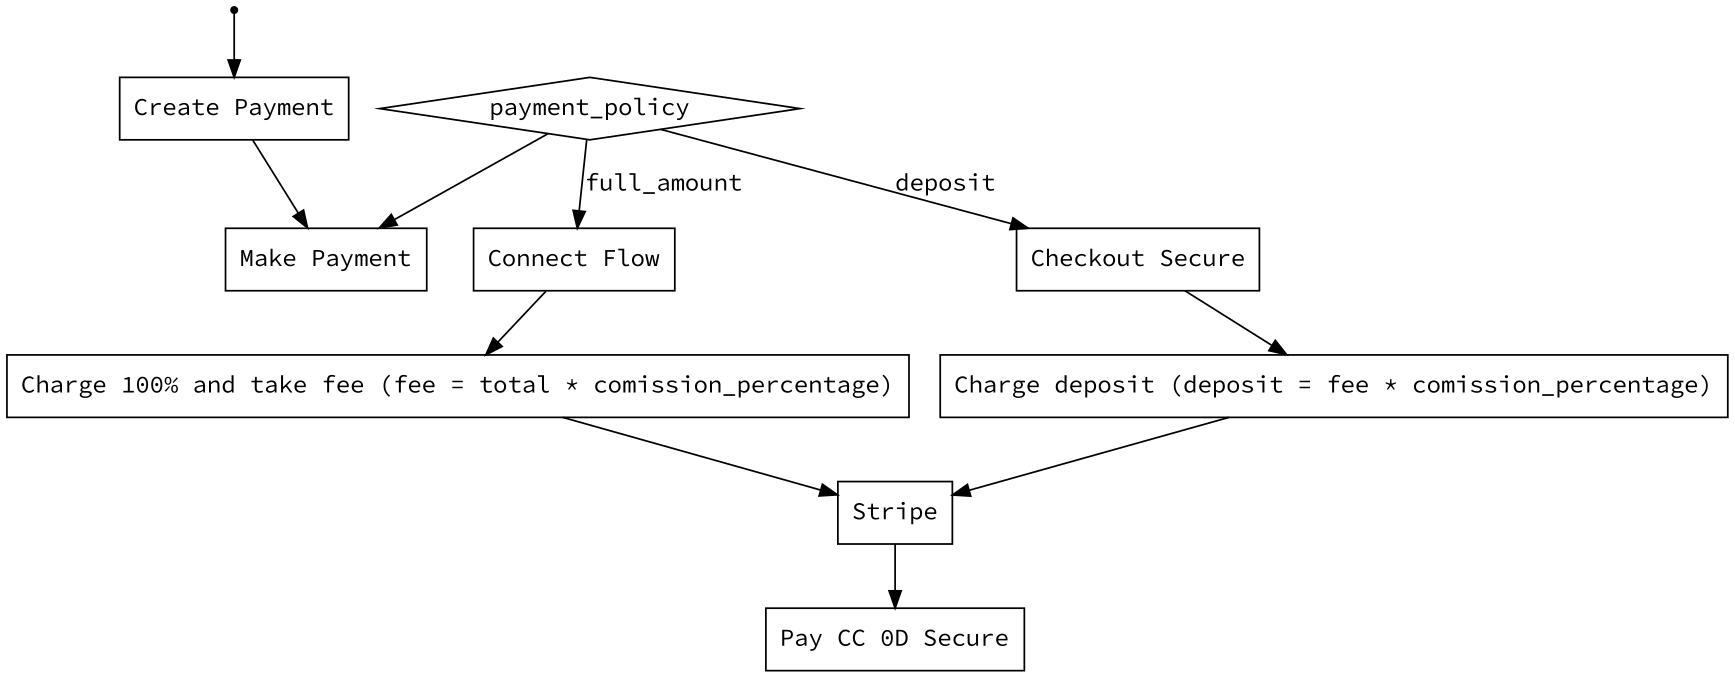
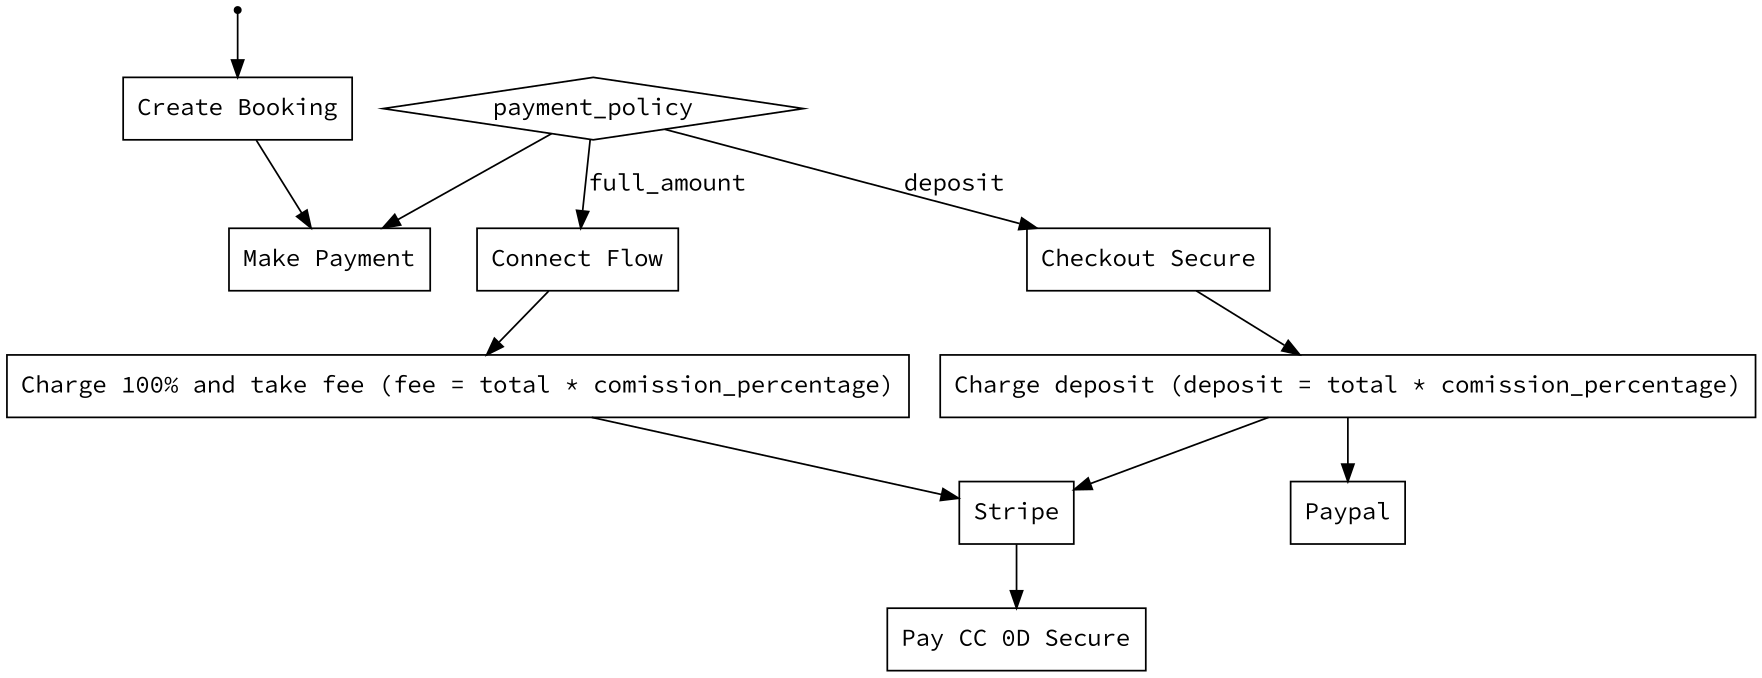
node "Create Payment": label "Create Payment" -> "Create Booking"
node "Charge deposit (deposit = fee * comission_percentage)": label "Charge deposit (deposit = fee * comission_percentage)" -> "Charge deposit (deposit = total * comission_percentage)"
node "Paypal": added
